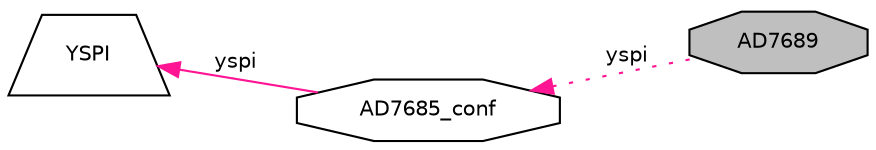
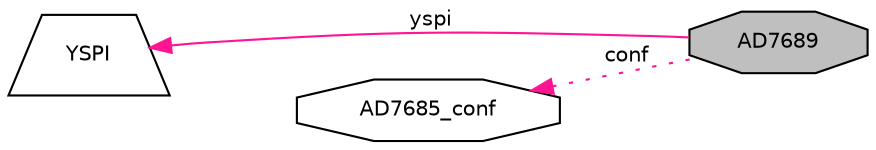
edge "AD7689" -> "AD7685_conf": label " yspi" -> " conf"
edge "AD7685_conf" -> "YSPI": now "AD7689" -> "YSPI"
